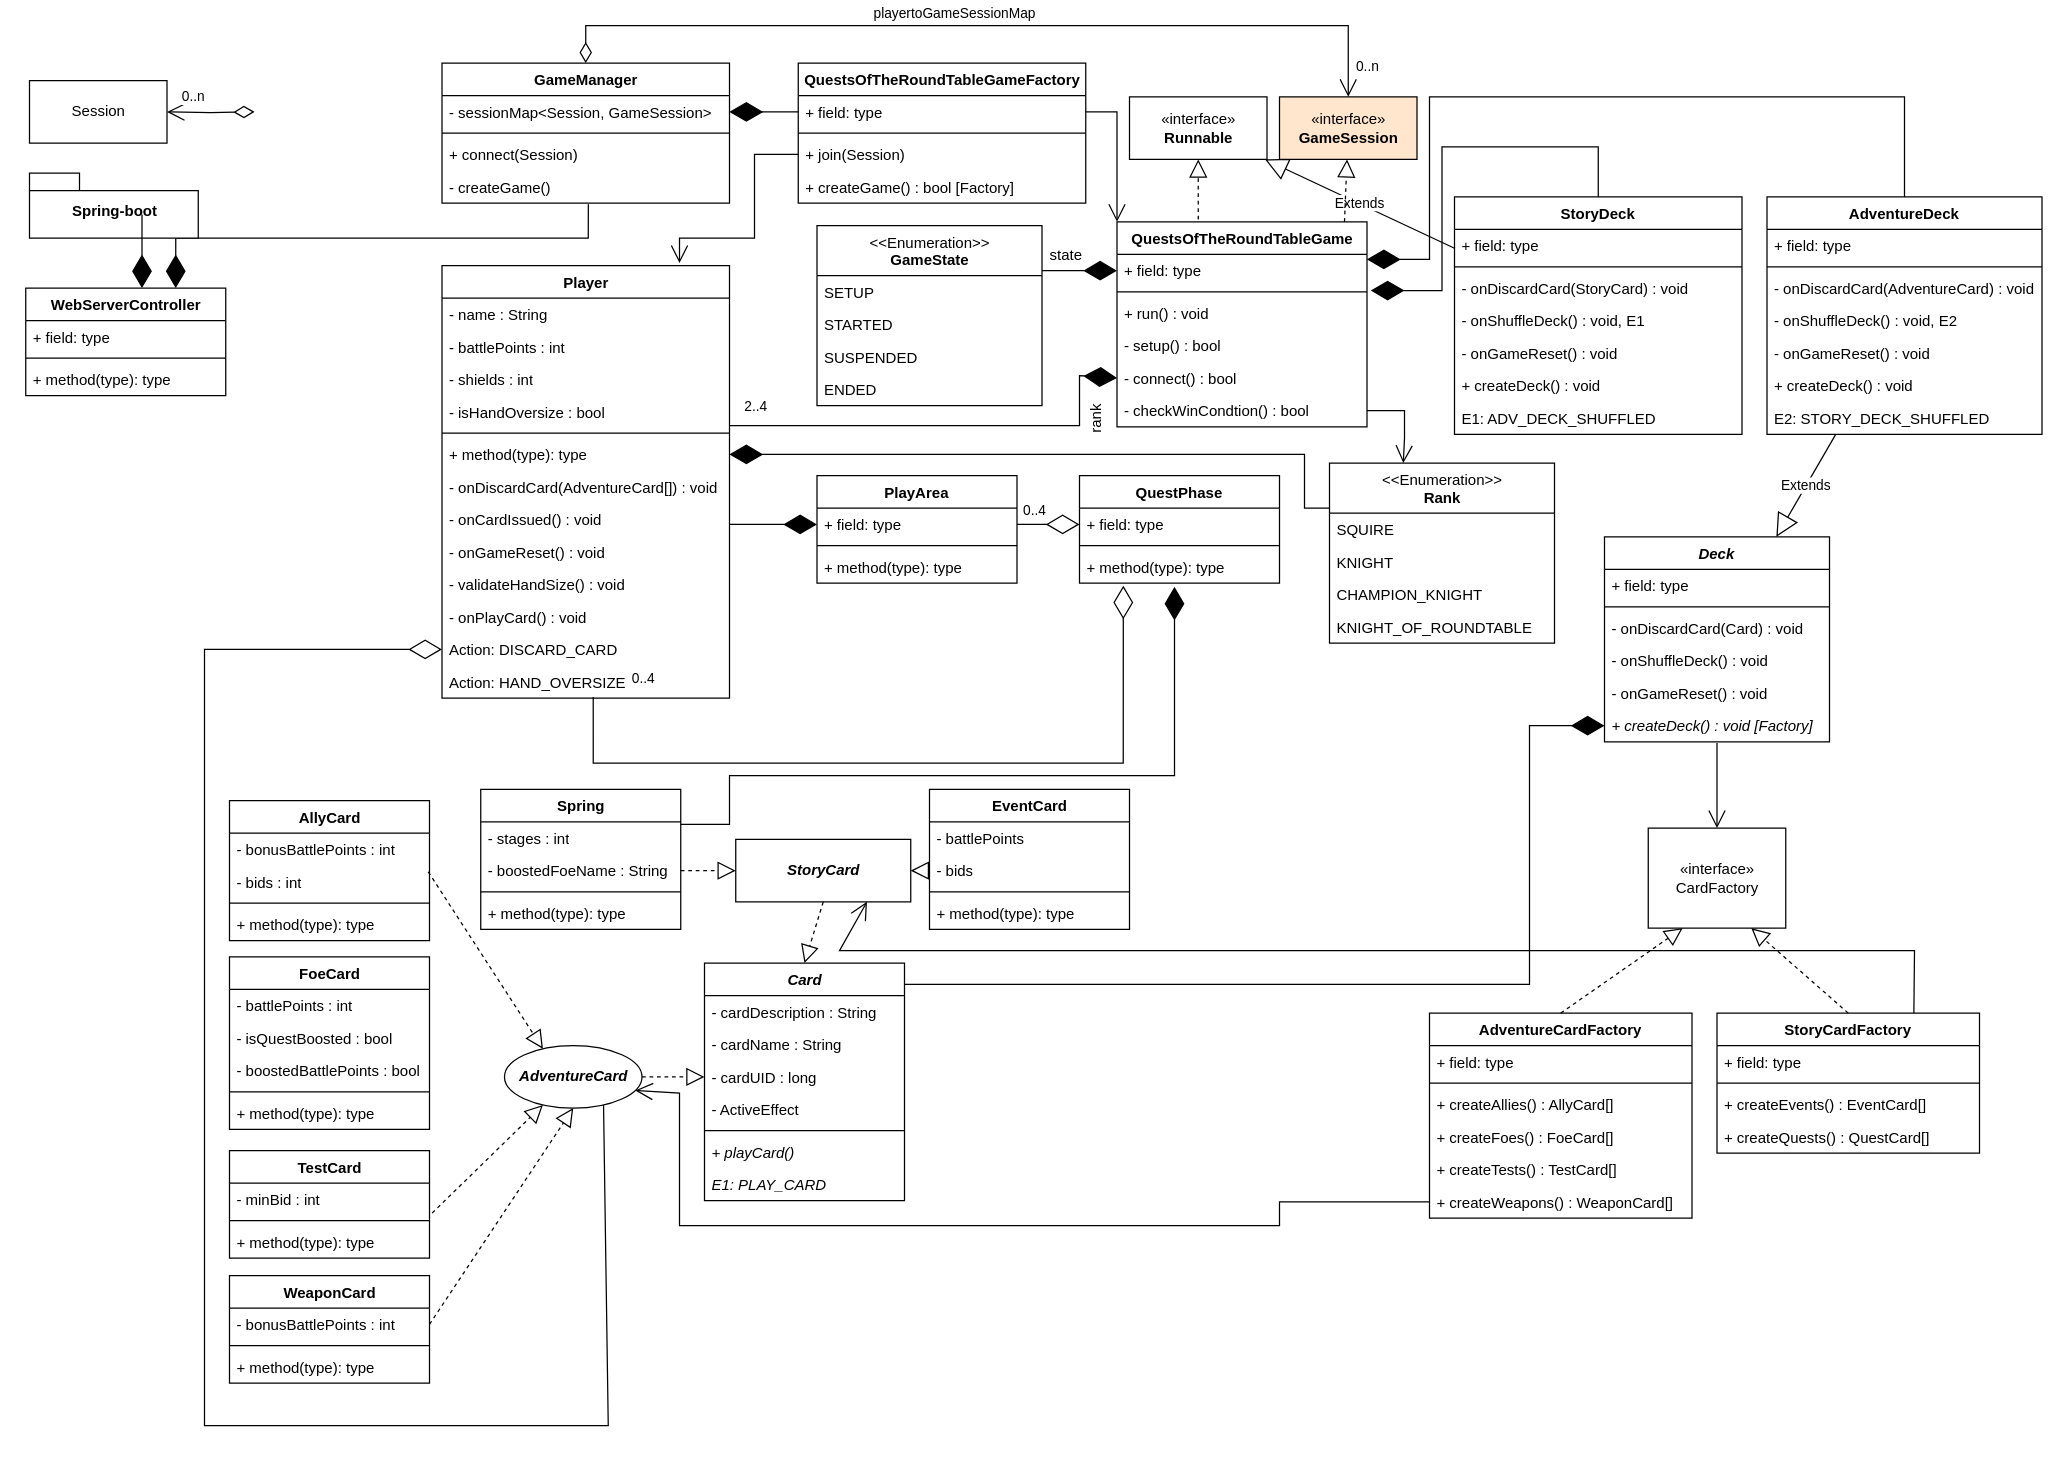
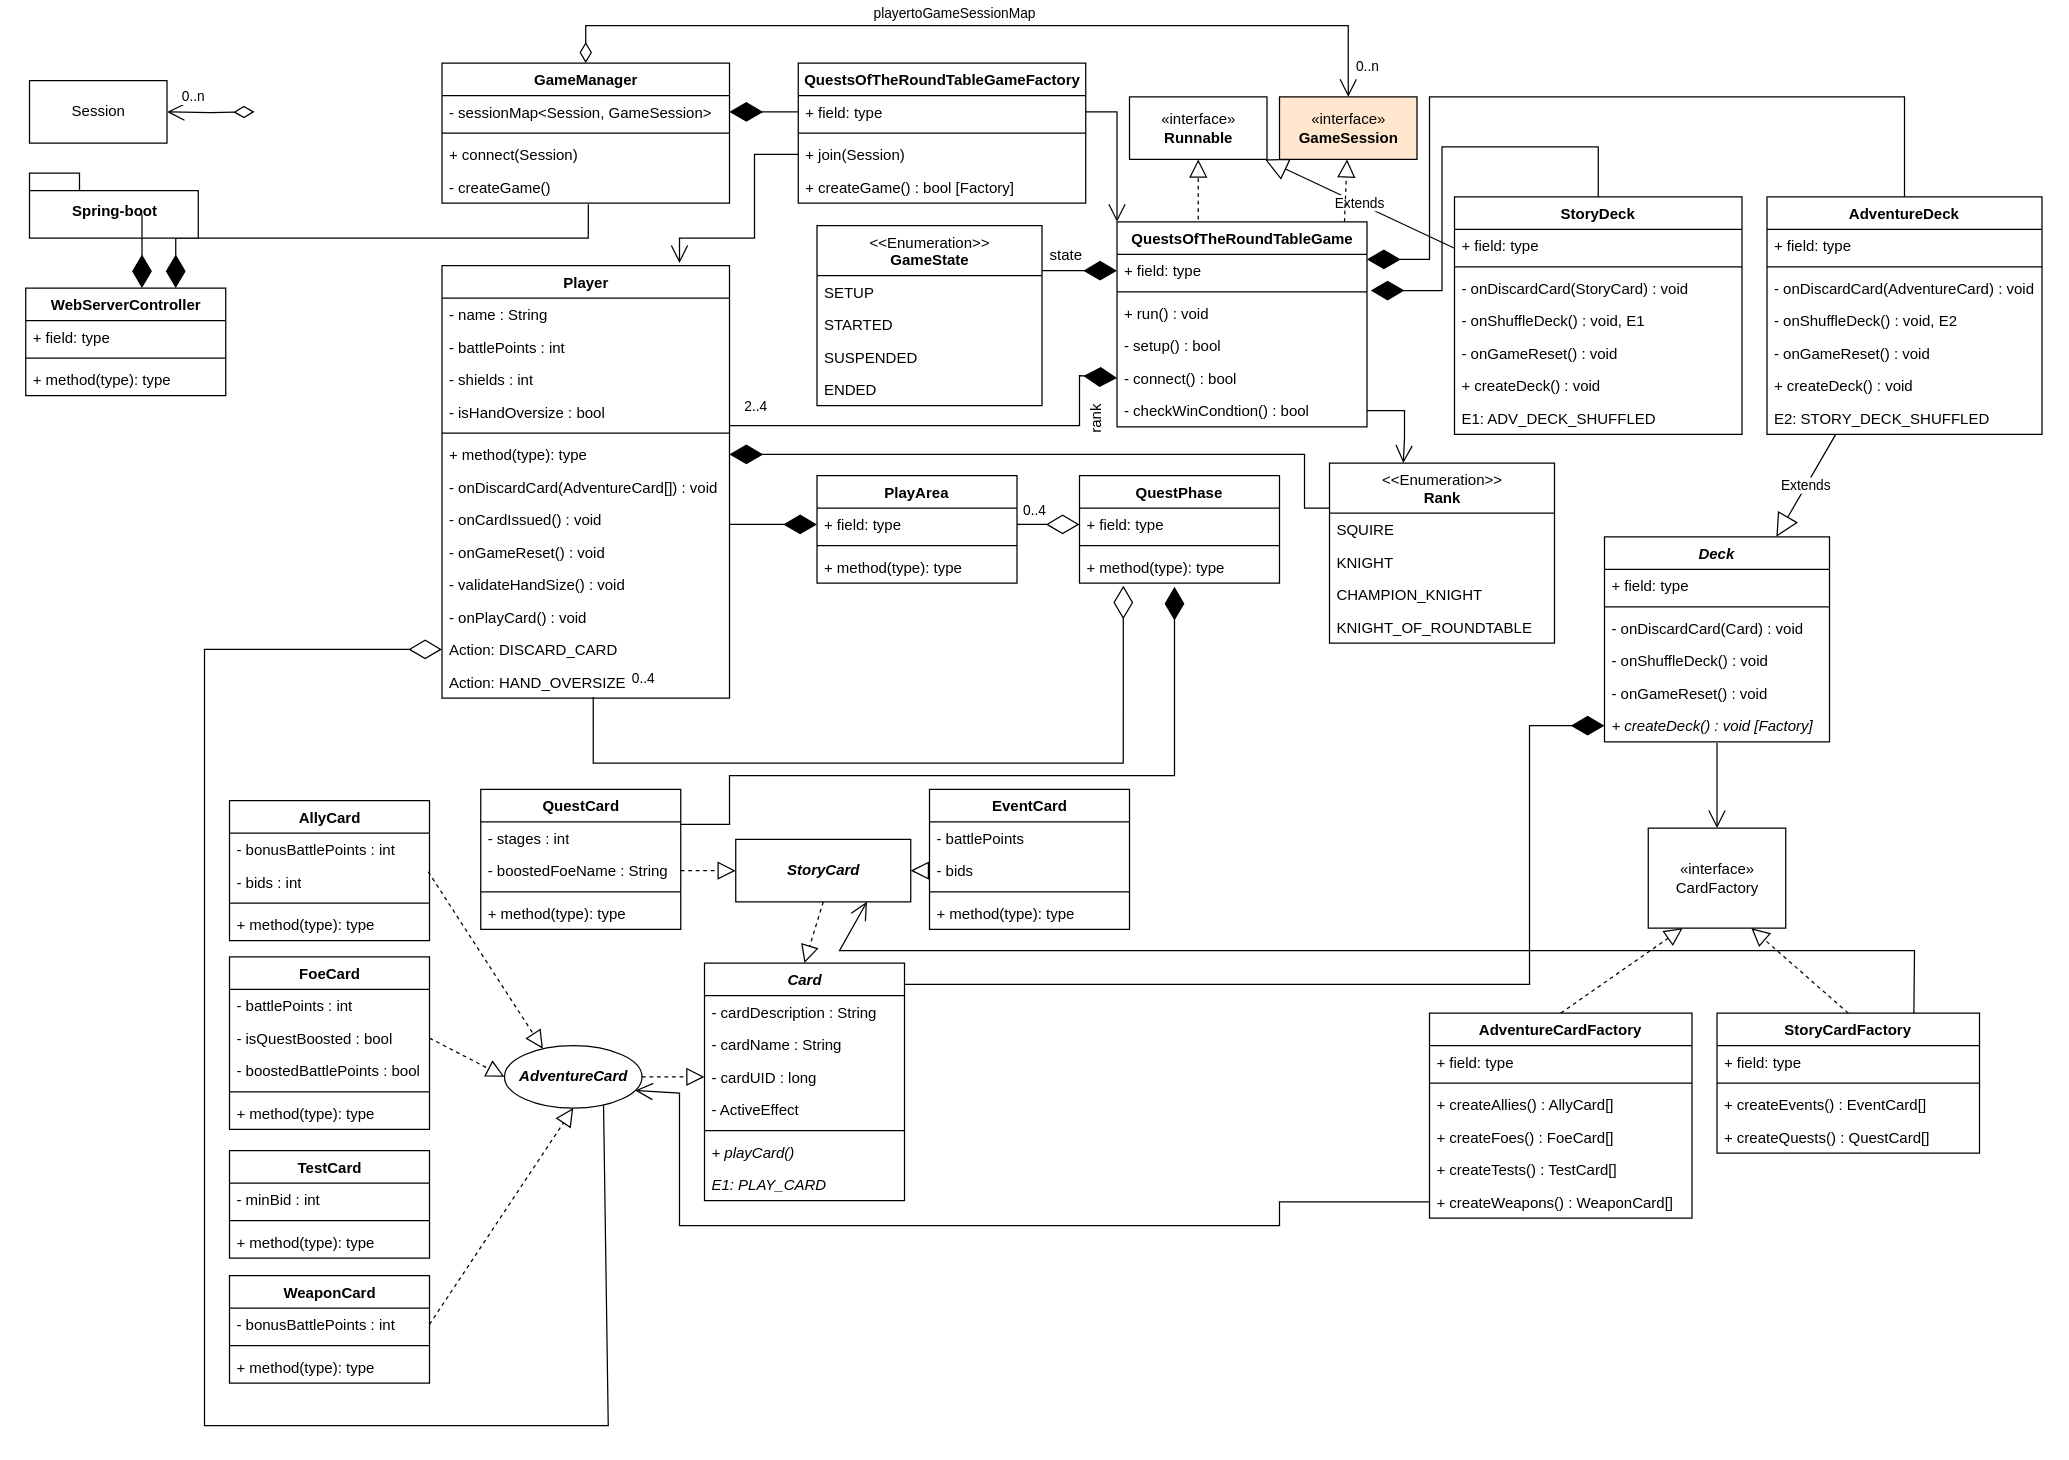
node "Spring": label "Spring" -> "QuestCard"
edge "- isQuestBoosted : bool" -> "AdventureCard": added
edge "- minBid : int" -> "AdventureCard": removed
